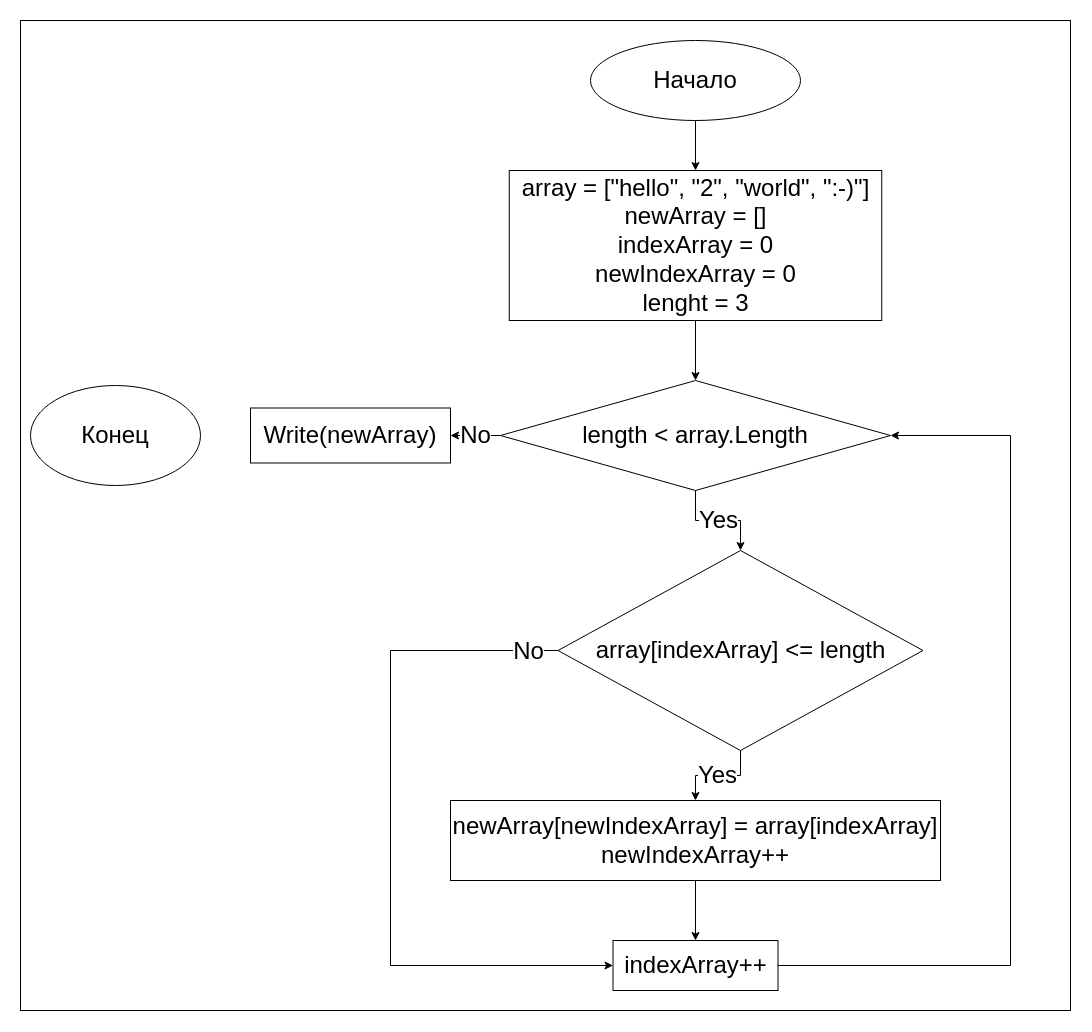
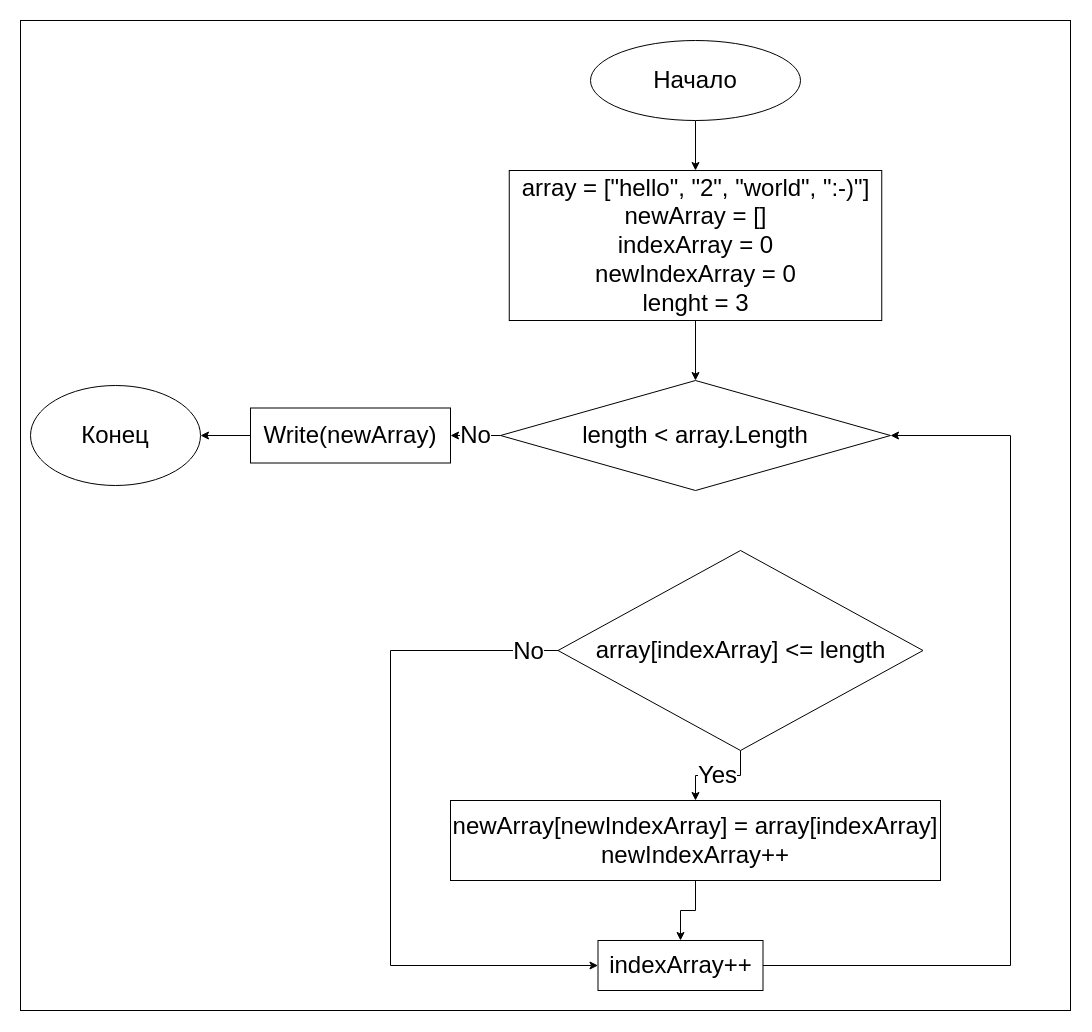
edge "Write(newArray)" -> "Конец": added
edge "length < array.Length" -> "array[indexArray] <= length": removed, label "Yes"
node "indexArray++": moved (696, 966) -> (681, 966)
